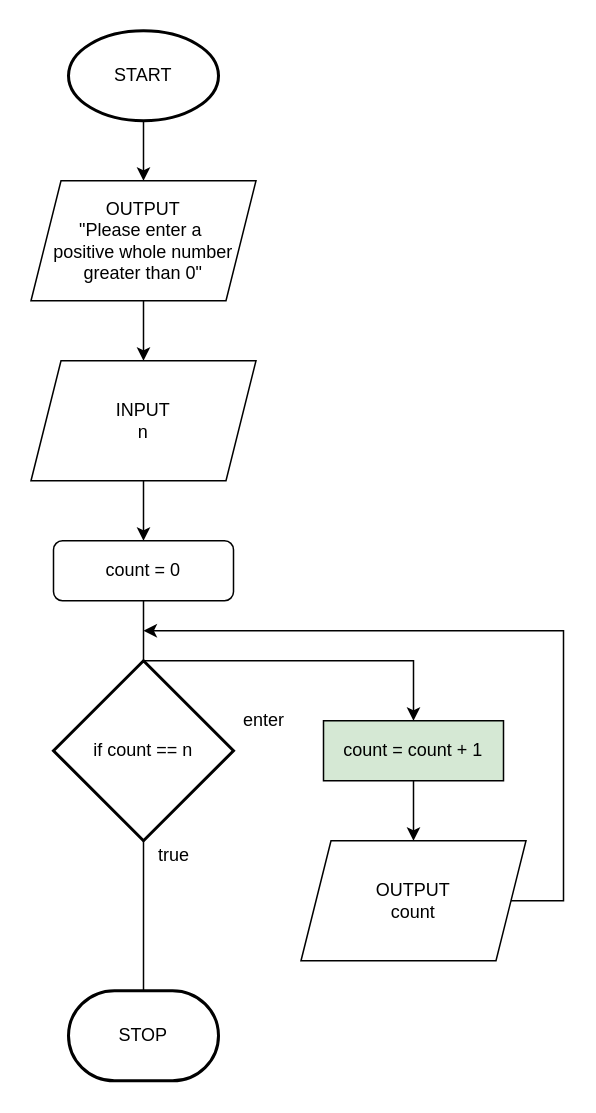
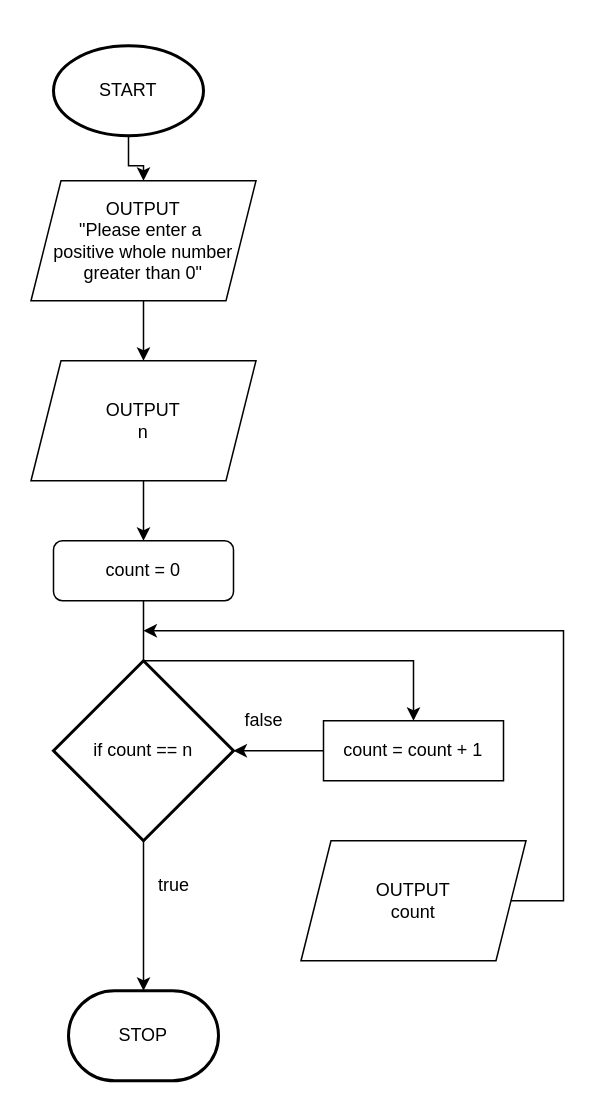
node "START": moved (143, 76) -> (128, 91)
node "INPUT n": label "INPUT n" -> "OUTPUT n"
node "enter": label "enter" -> "false"
node "count = count + 1": fillcolor #d5e8d4 -> #ffffff
edge "count = count + 1" -> "OUTPUT count": now "count = count + 1" -> "if count == n"
node "true": moved (173, 856) -> (173, 886)
edge "if count == n" -- "STOP": arrowhead none -> classic
